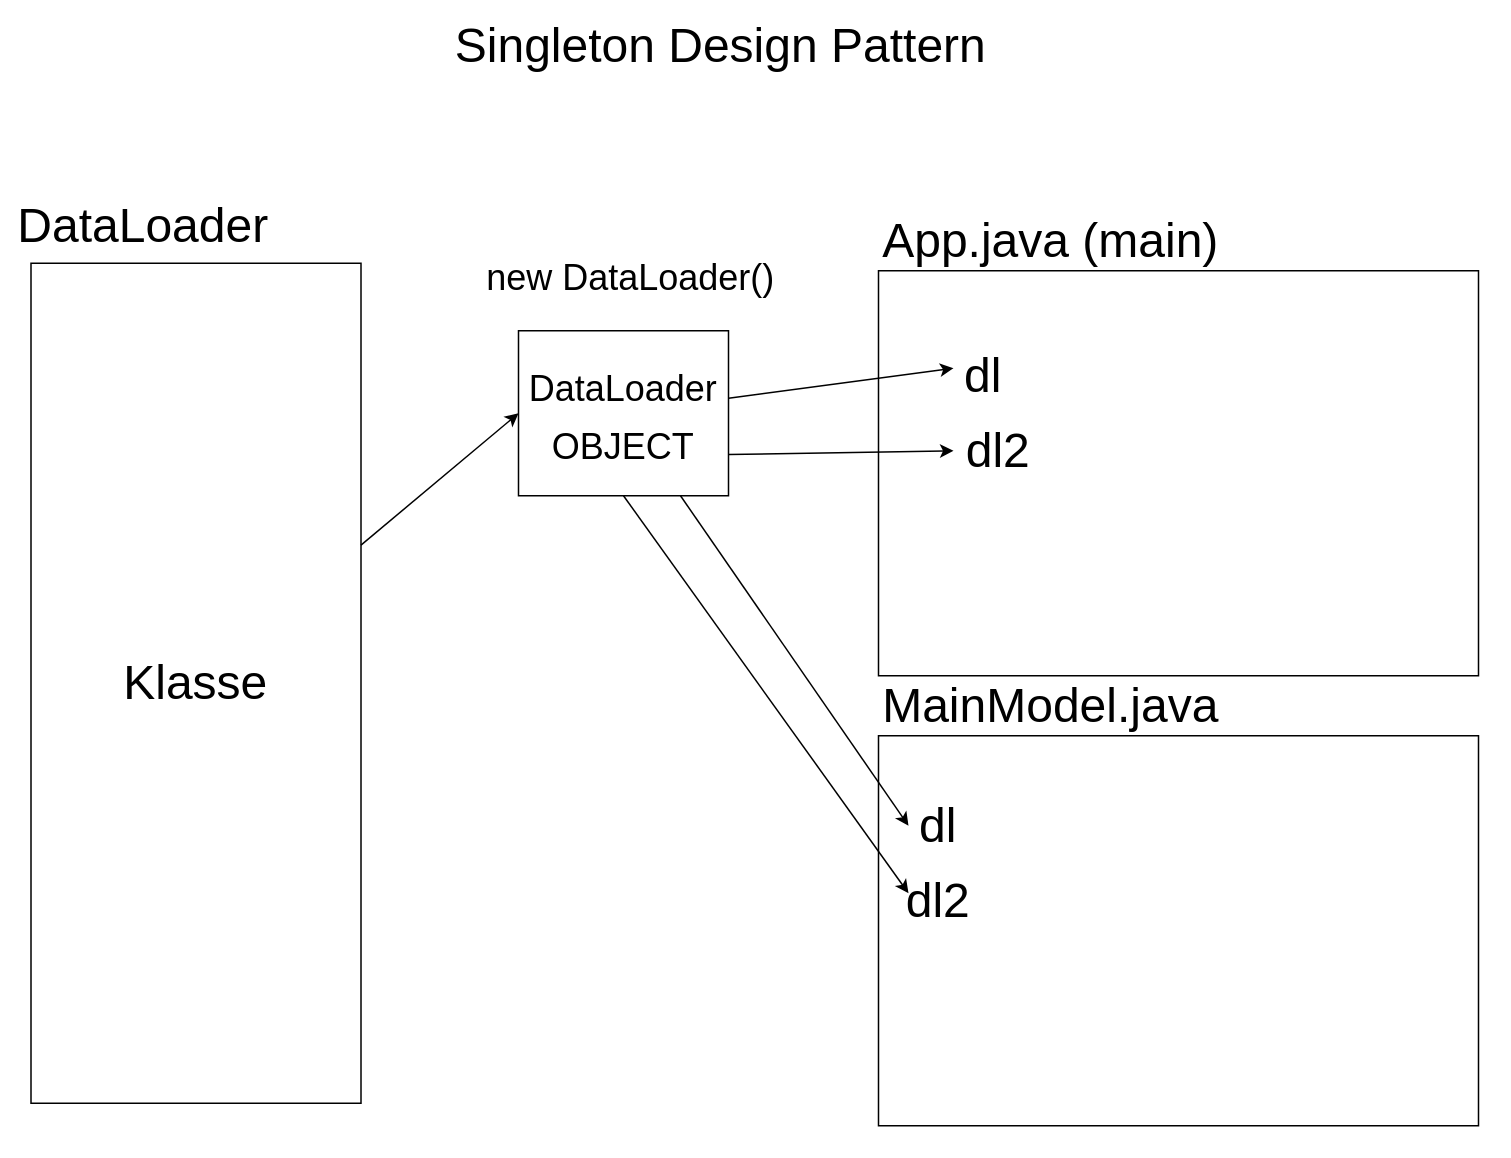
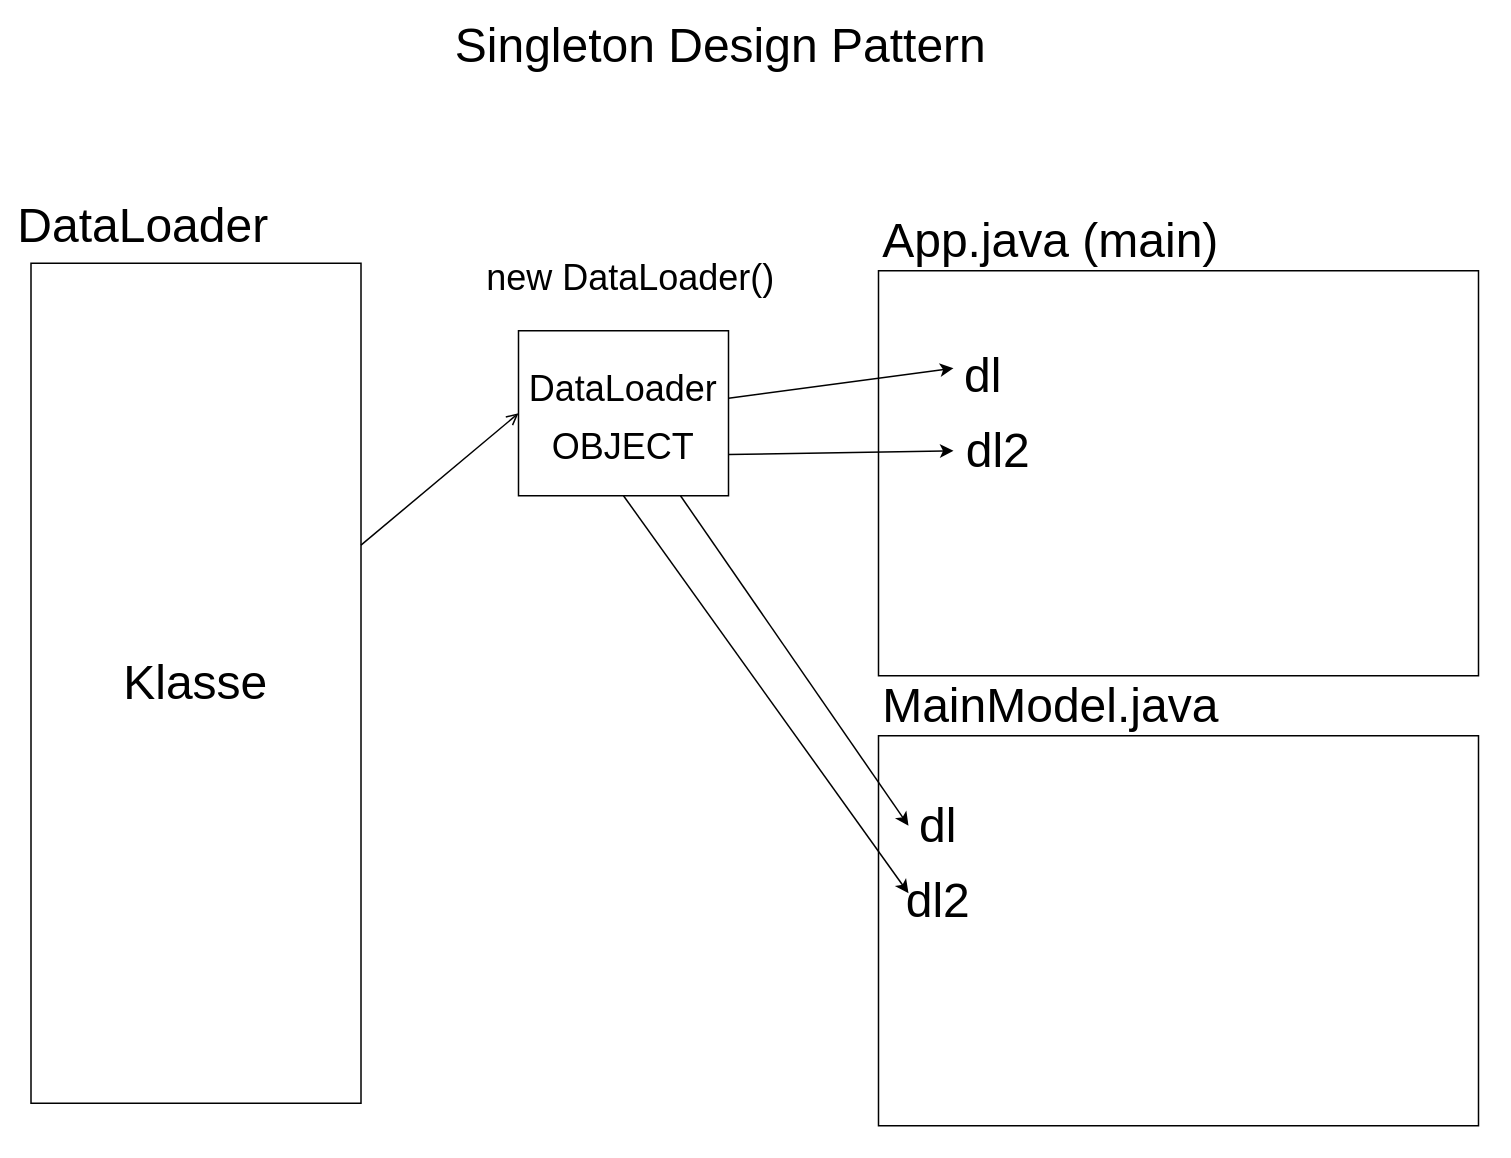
edge "Klasse" -> "DataLoader OBJECT": arrowhead classic -> open
